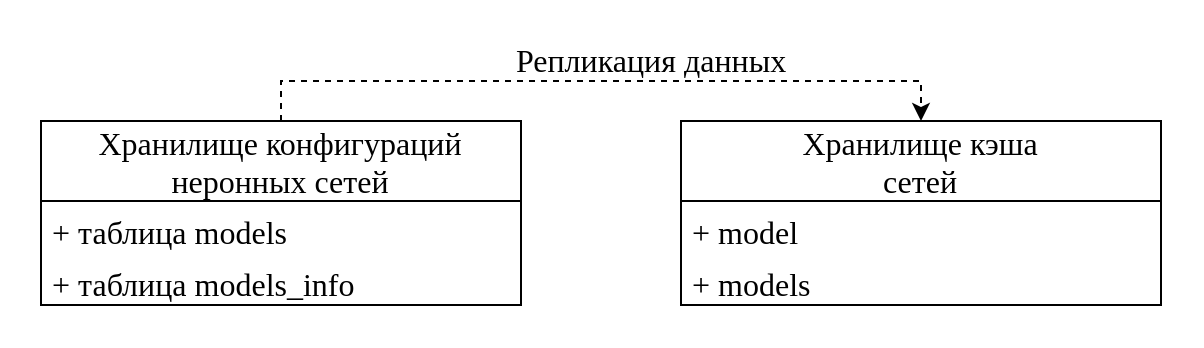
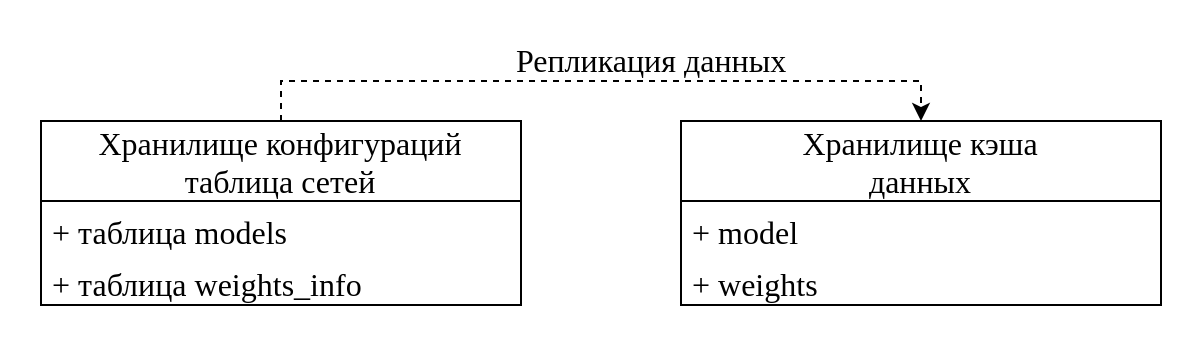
node "Хранилище конфигураций неронных сетей": label "Хранилище конфигураций неронных сетей" -> "Хранилище конфигураций таблица сетей"
node "Хранилище кэша сетей": label "Хранилище кэша сетей" -> "Хранилище кэша данных"
node "+ таблица models_info": label "+ таблица models_info" -> "+ таблица weights_info"
node "+ models": label "+ models" -> "+ weights"
